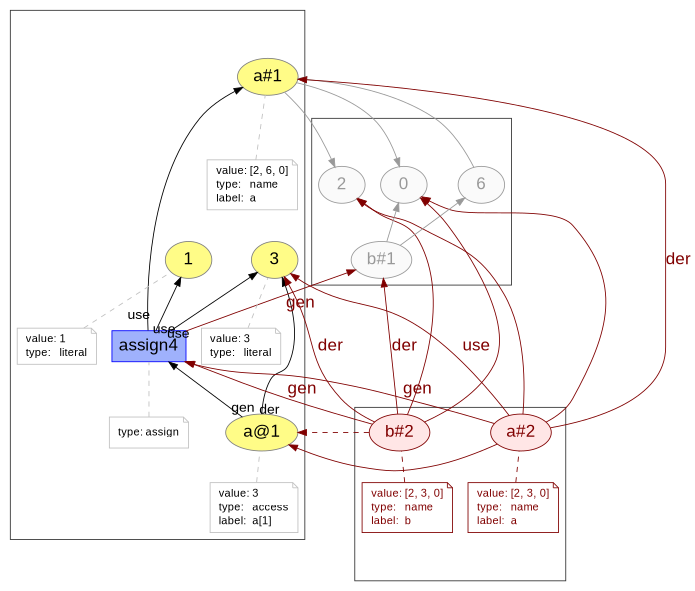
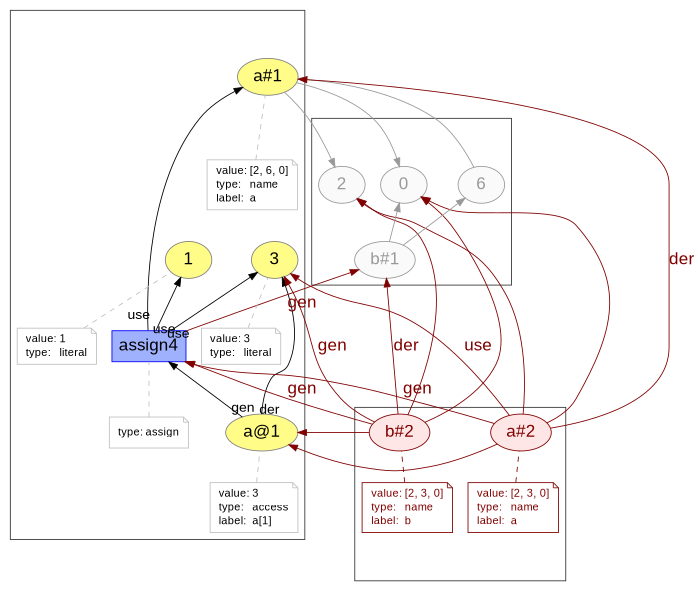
edge "b#2" -> "3": label "der" -> "gen"
edge "b#2" -> "a@1": style dashed -> solid
